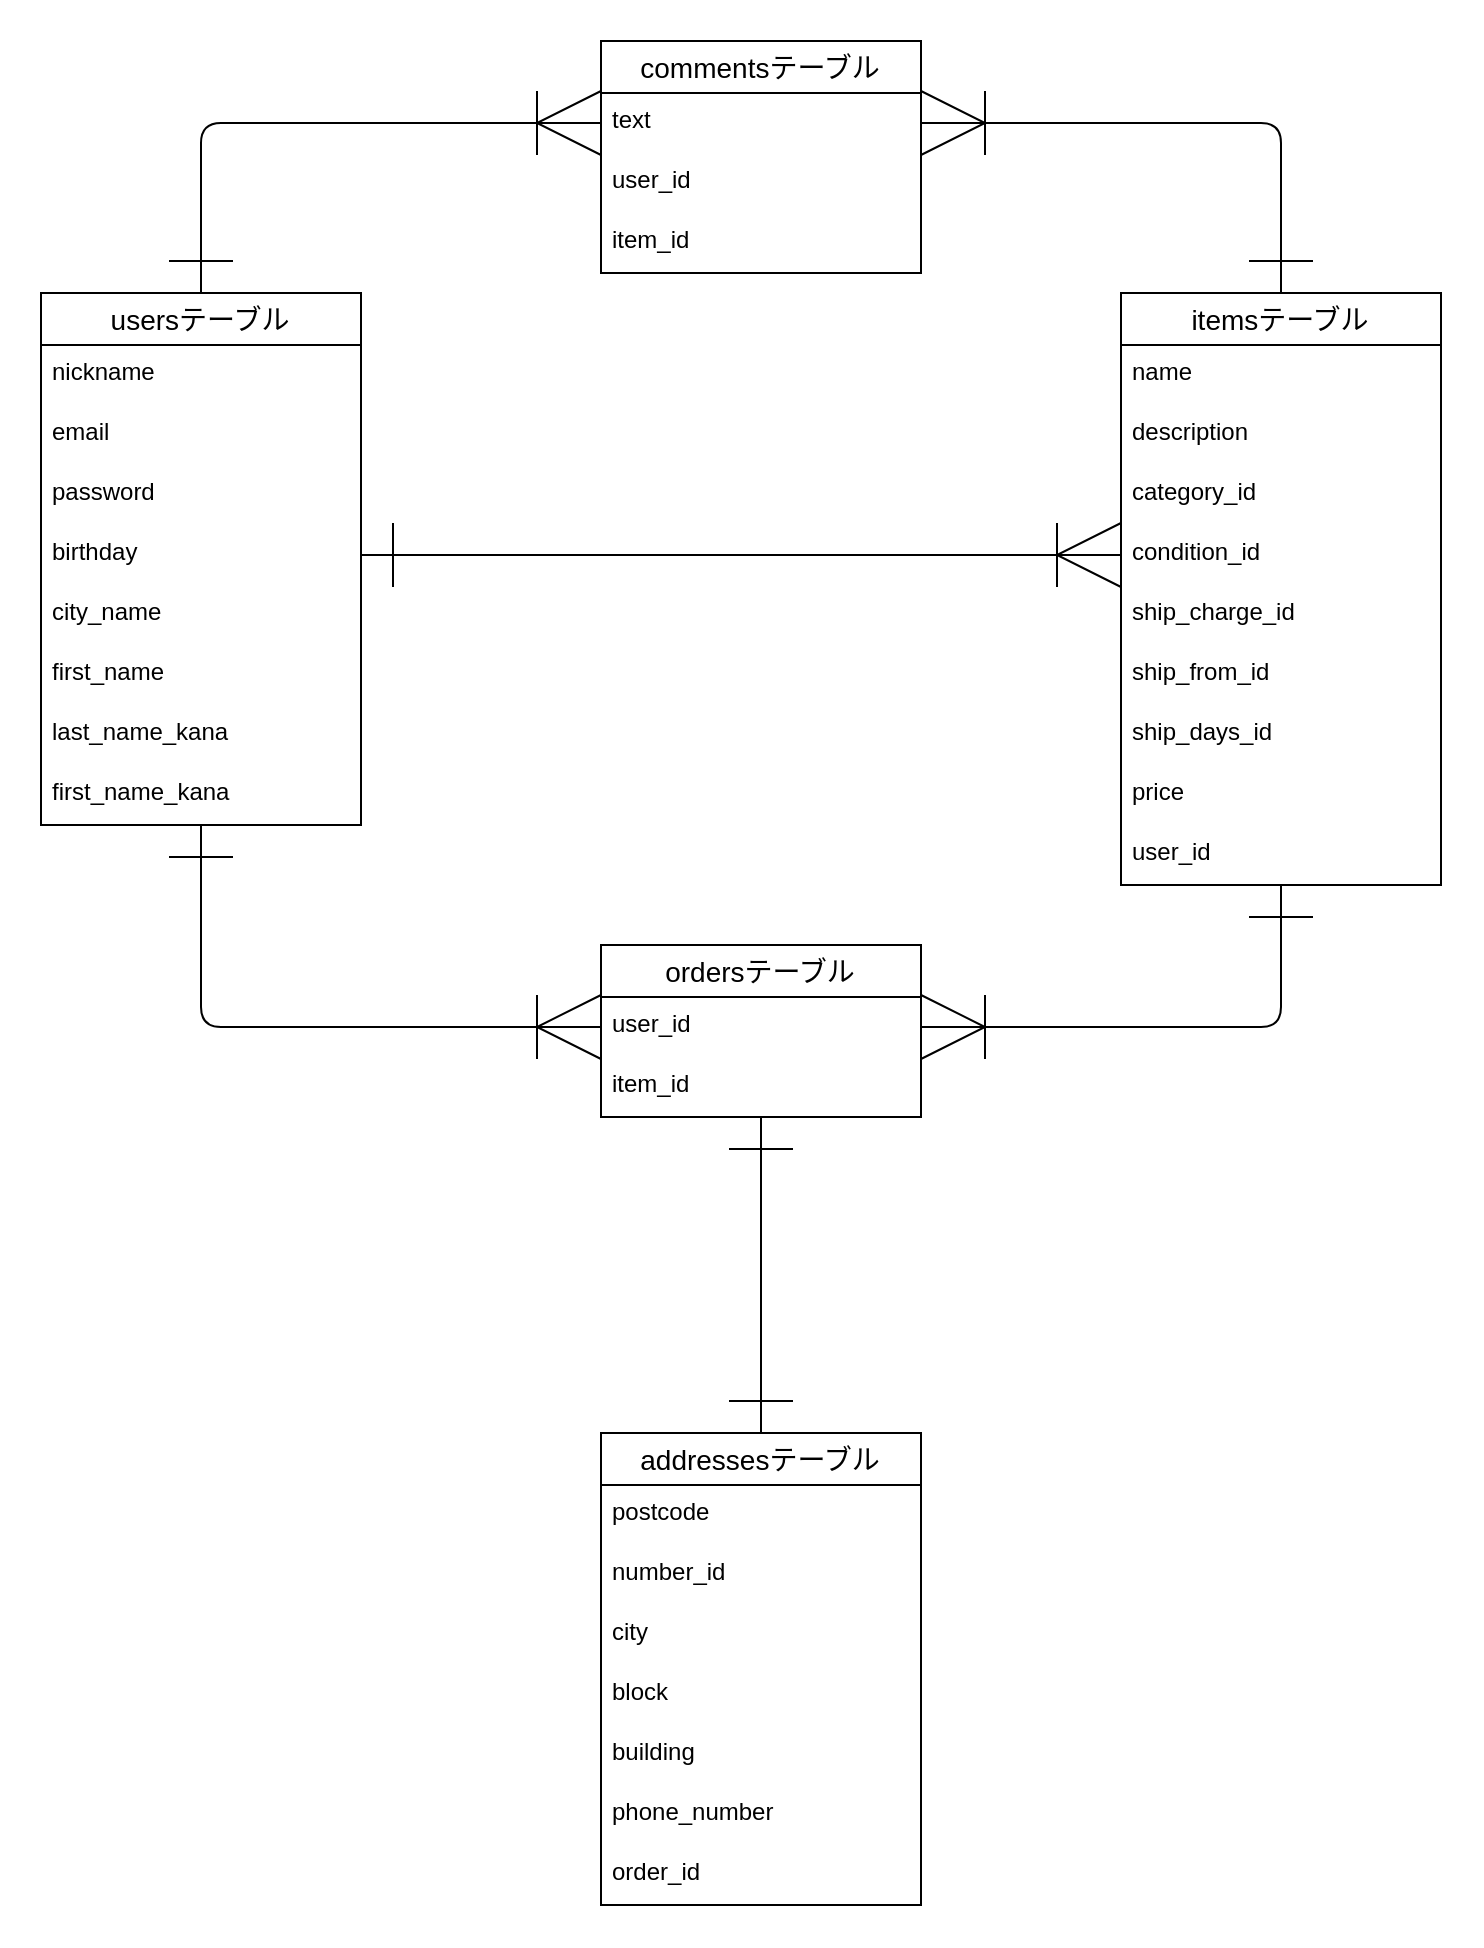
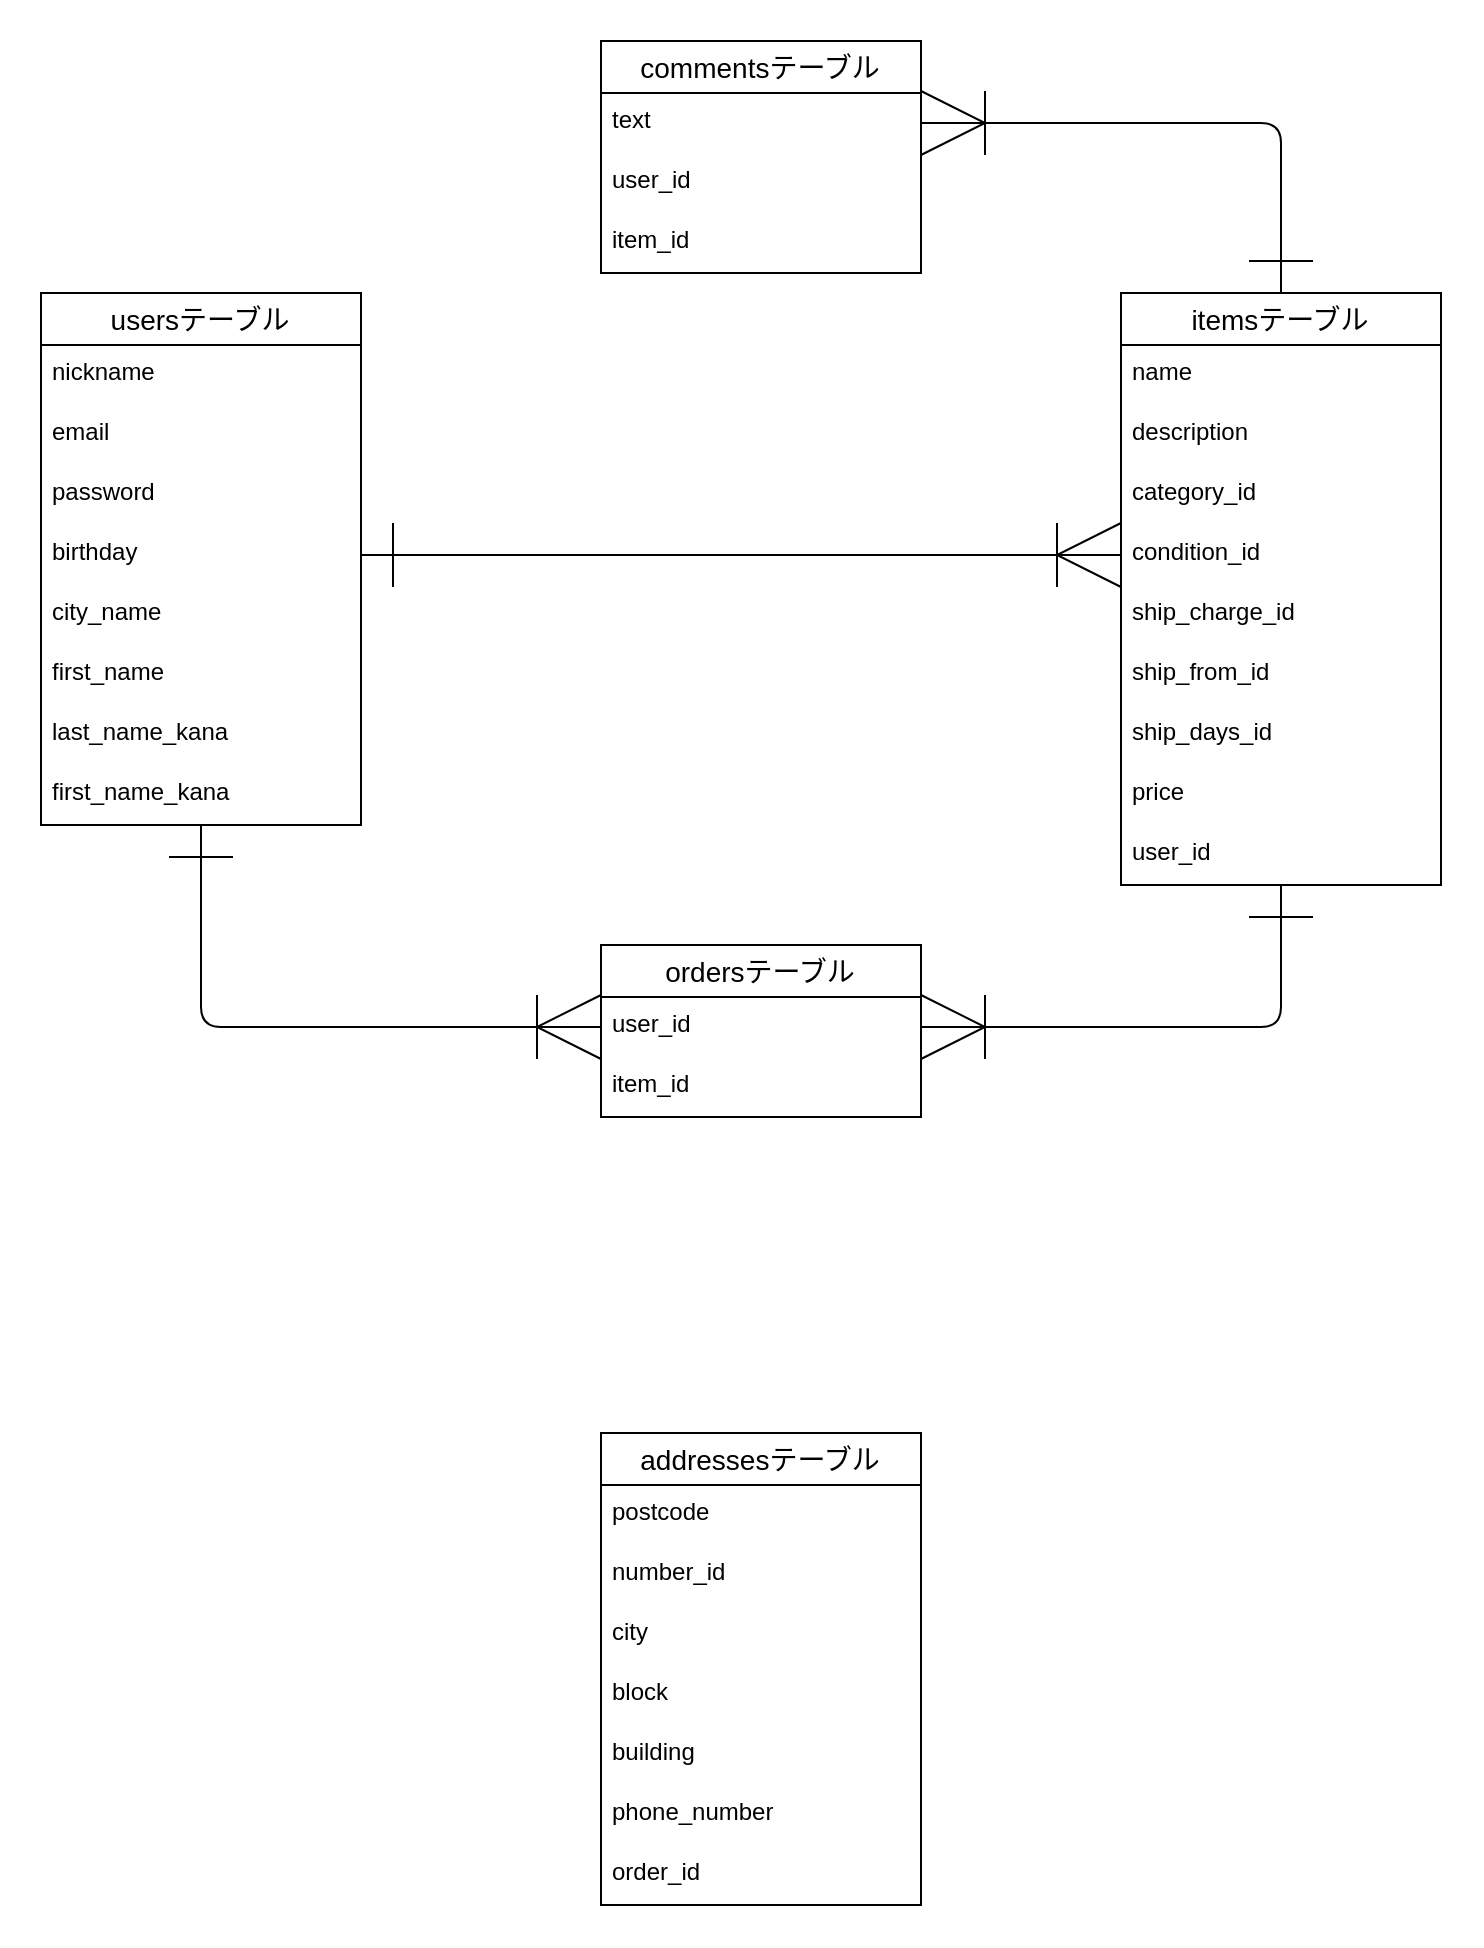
edge "text" -- "usersテーブル": removed
edge "ordersテーブル" -- "addressesテーブル": removed
